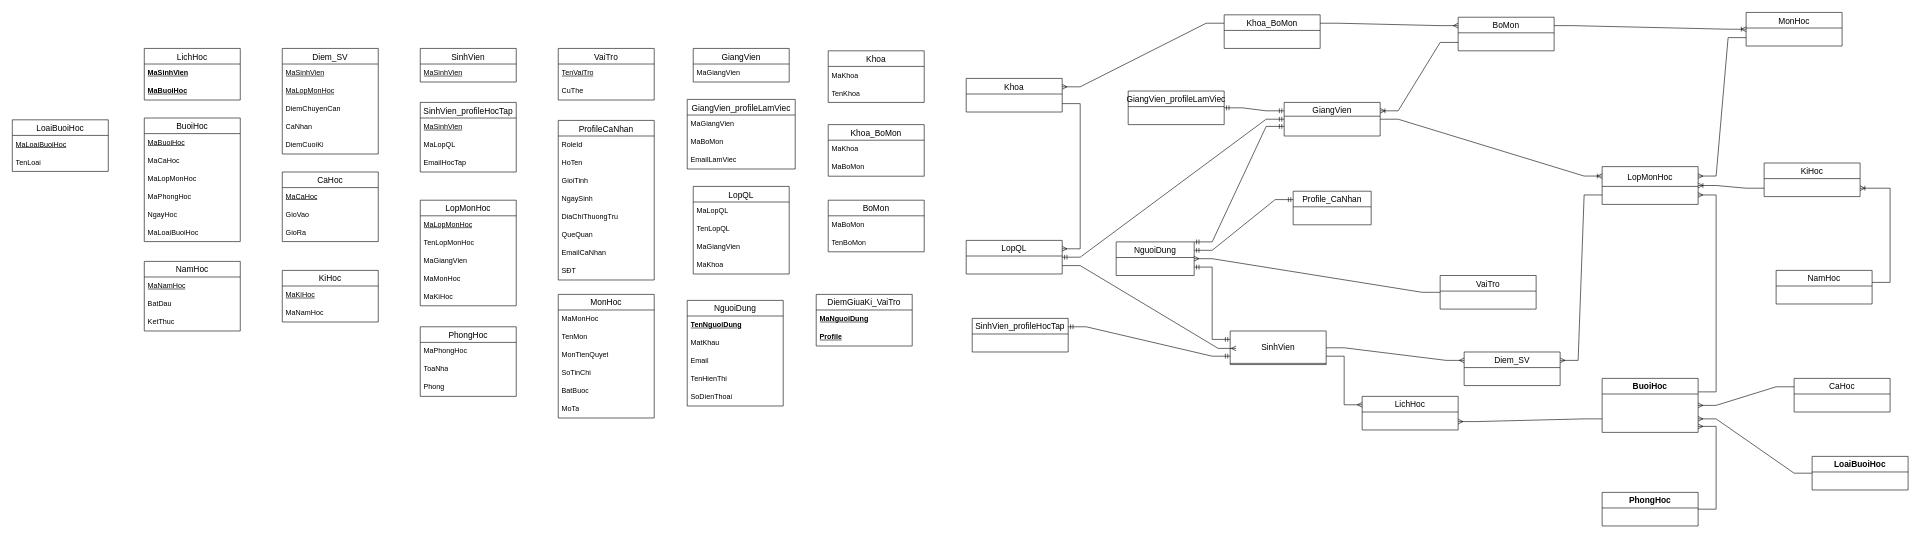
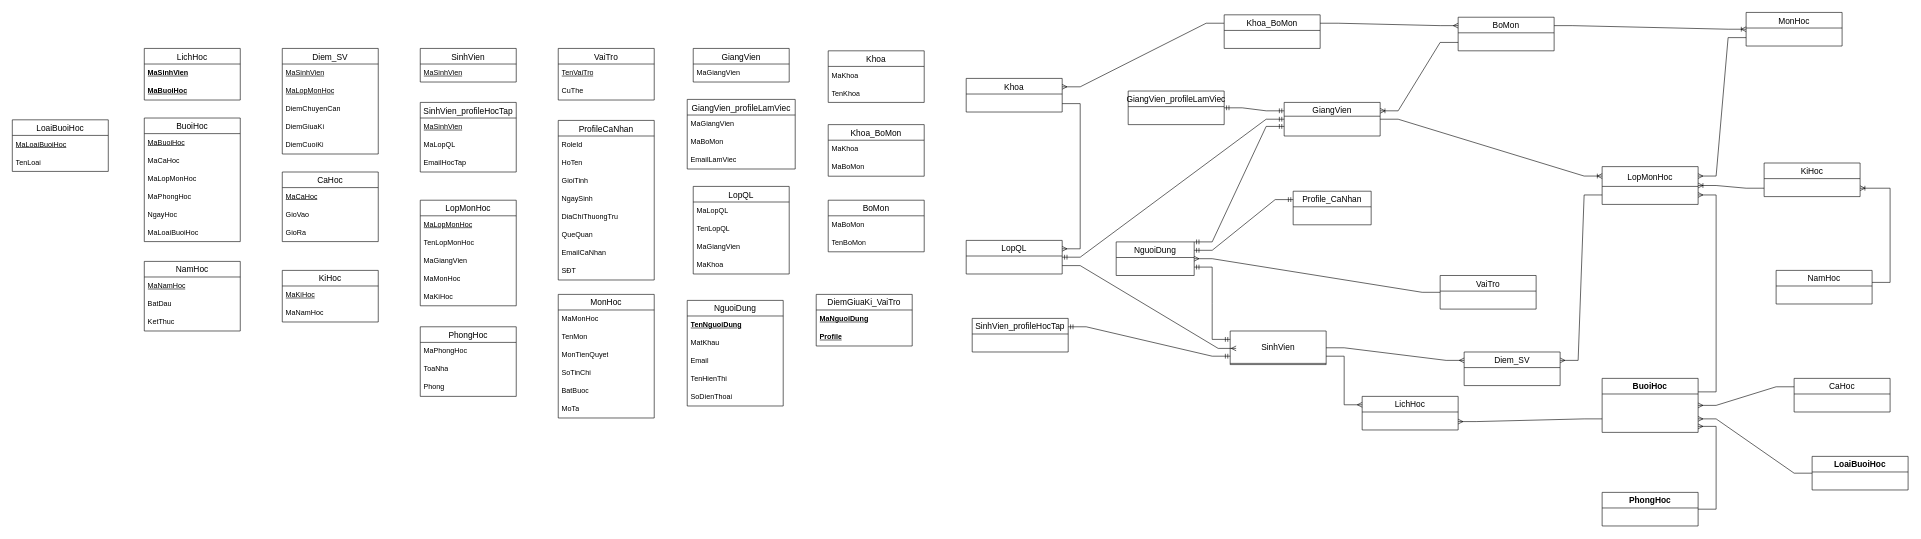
node "CaNhan": label "CaNhan" -> "DiemGiuaKi"
